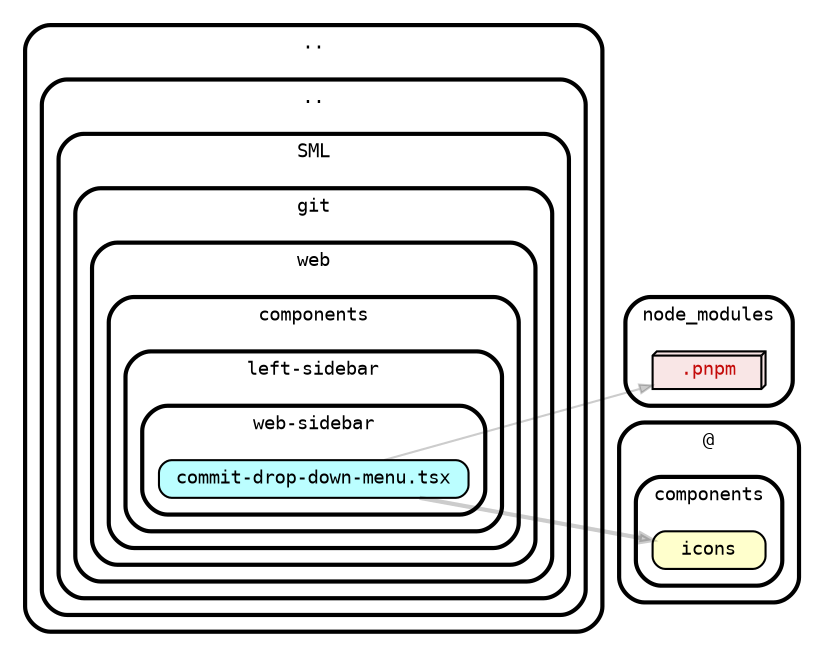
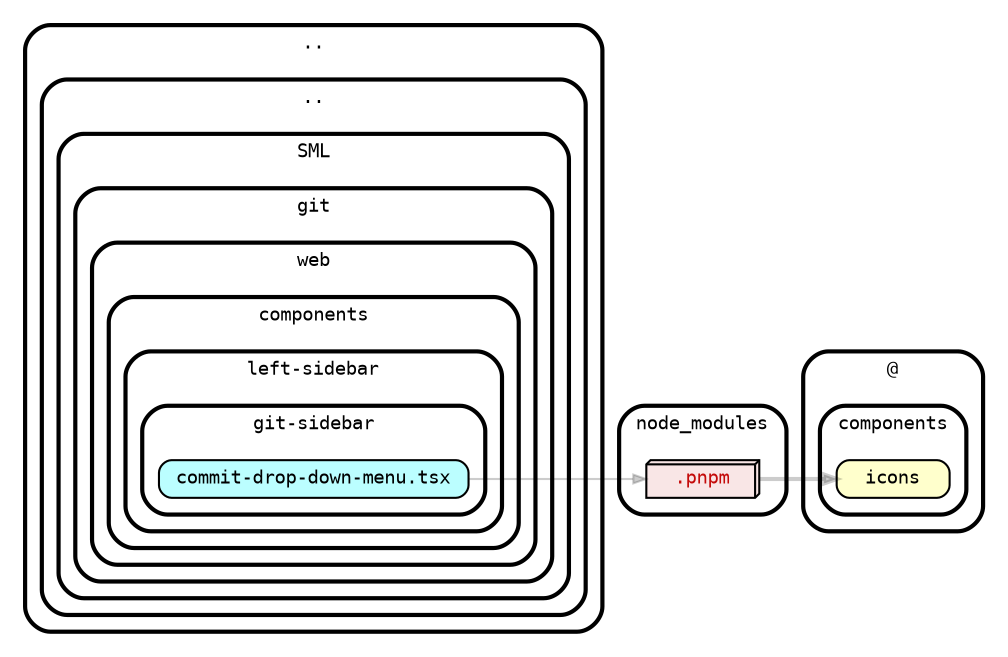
cluster "web-sidebar": label "web-sidebar" -> "git-sidebar"
edge "commit-drop-down-menu.tsx" -> "icons": now ".pnpm" -> "icons"
